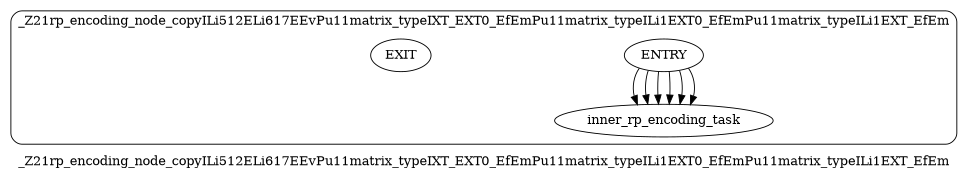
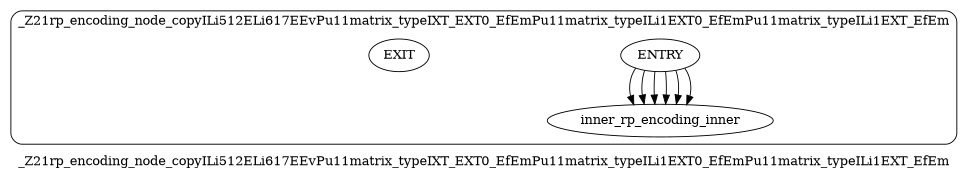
node "inner_rp_encoding_task": label "inner_rp_encoding_task" -> "inner_rp_encoding_inner"
